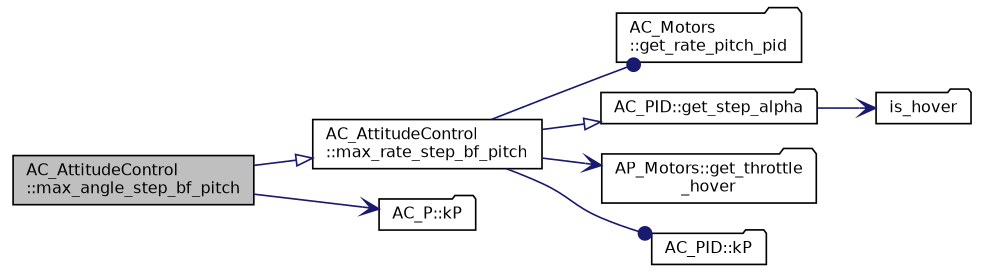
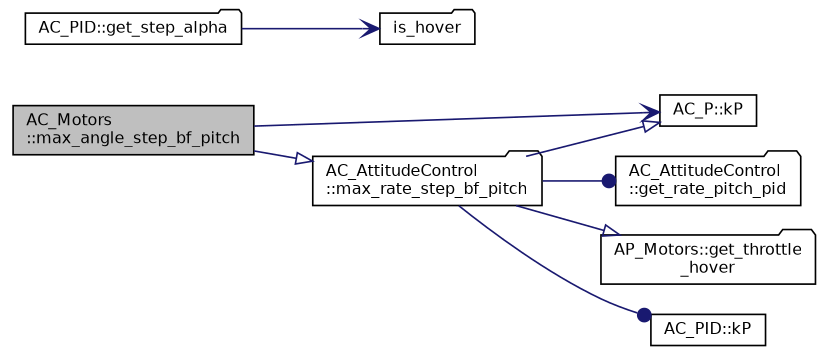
node "AC_Motors ::get_rate_pitch_pid": label "AC_Motors ::get_rate_pitch_pid" -> "AC_AttitudeControl ::get_rate_pitch_pid"
edge "AC_AttitudeControl ::max_rate_step_bf_pitch" -> "AC_PID::get_step_alpha": now "AC_AttitudeControl ::max_rate_step_bf_pitch" -> "AC_P::kP"
node "AC_AttitudeControl ::max_rate_step_bf_pitch": shape box -> folder
edge "AC_AttitudeControl ::max_rate_step_bf_pitch" -> "AP_Motors::get_throttle _hover": arrowhead vee -> onormal
node "AC_AttitudeControl ::max_angle_step_bf_pitch": label "AC_AttitudeControl ::max_angle_step_bf_pitch" -> "AC_Motors ::max_angle_step_bf_pitch"
node "AC_P::kP": shape folder -> box
node "AC_PID::kP": shape folder -> box
